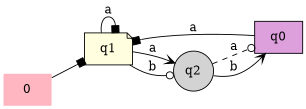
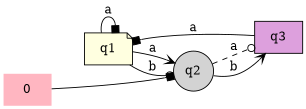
node "q0": label "q0" -> "q3"
edge "0" -> "q1": now "0" -> "q2"
